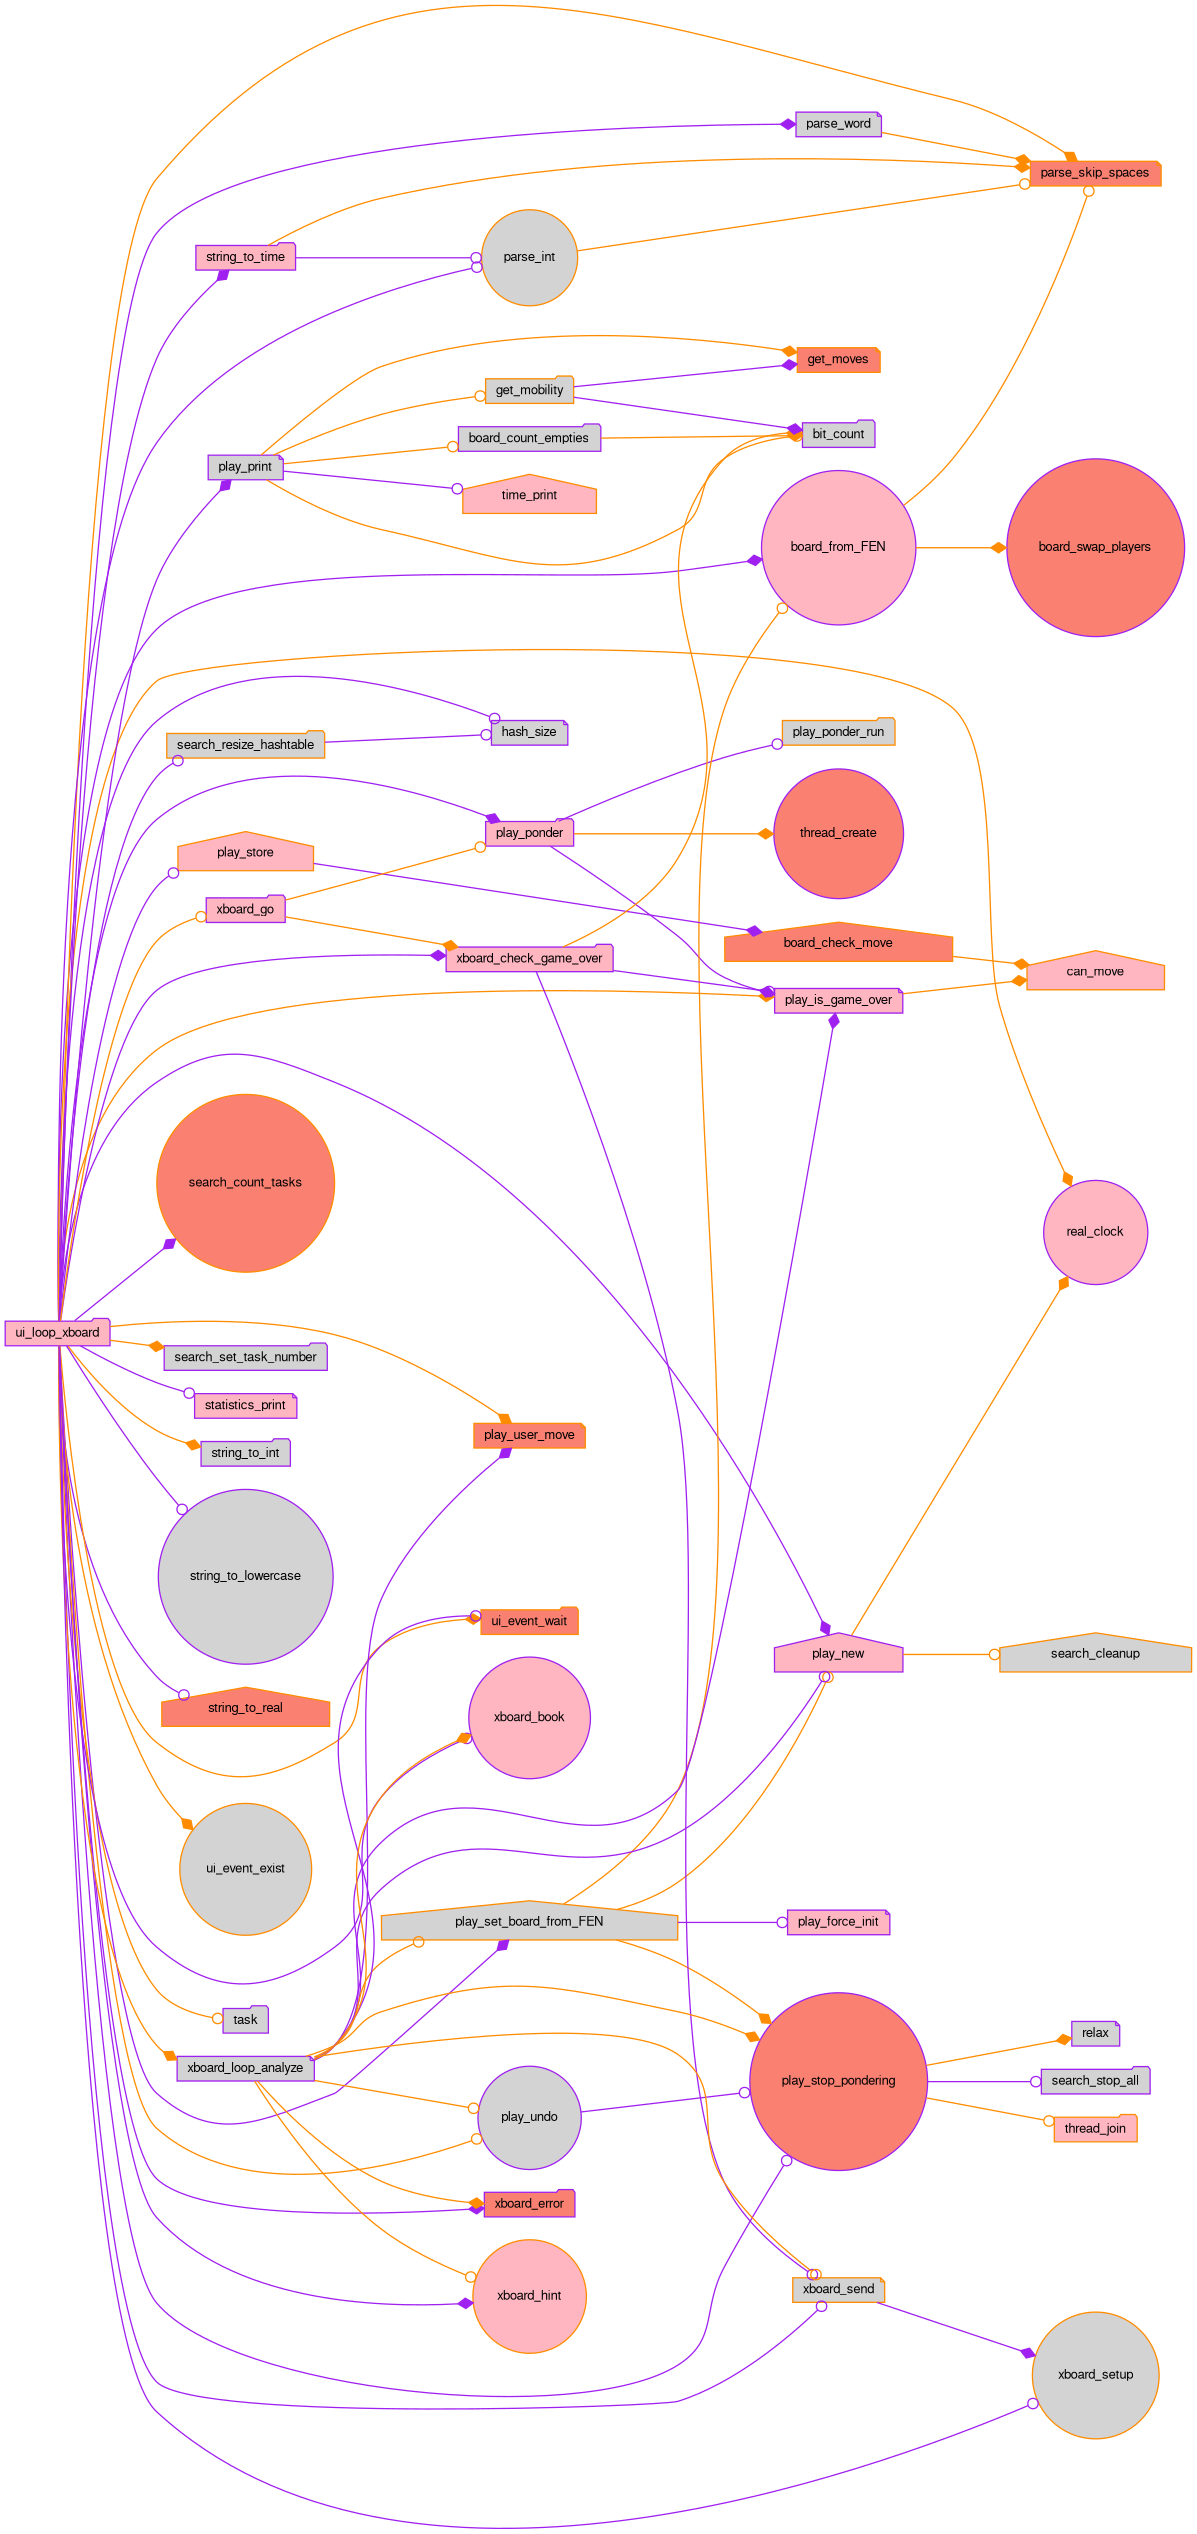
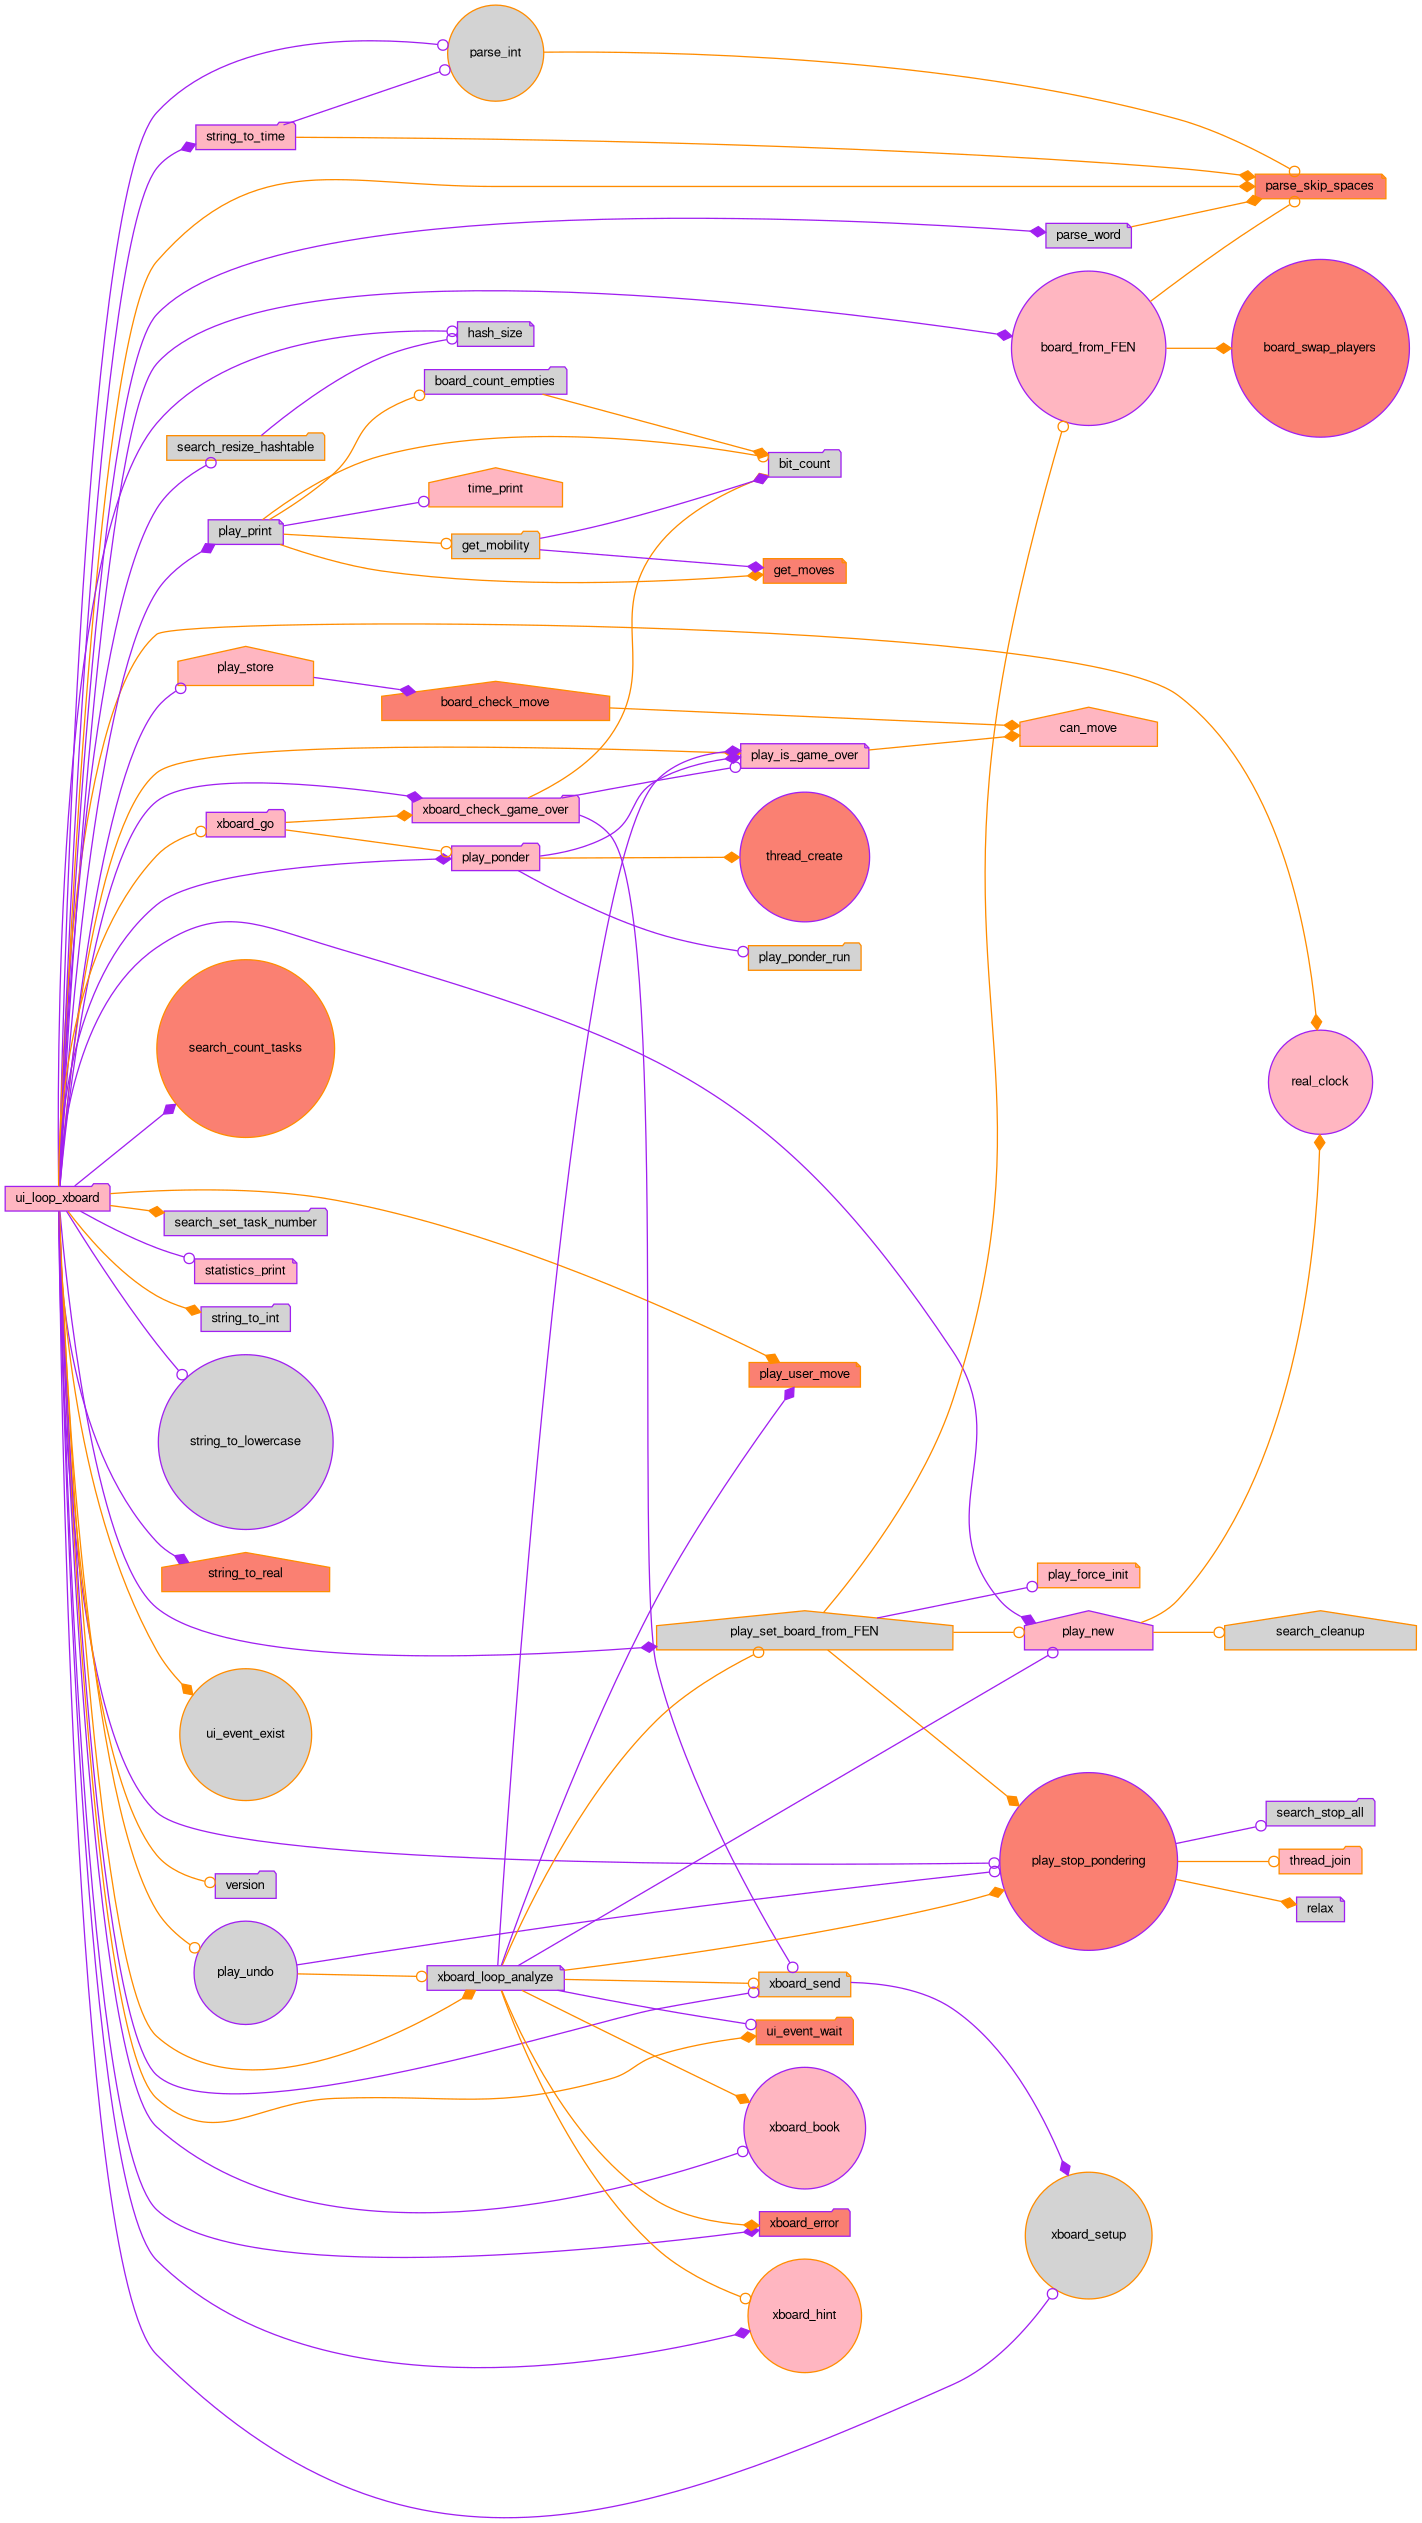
edge "ui_loop_xboard" -> "string_to_real": arrowhead odot -> diamond
node "play_force_init": color purple -> darkorange
node "task": label "task" -> "version"
edge "xboard_loop_analyze" -> "play_undo": reversed
